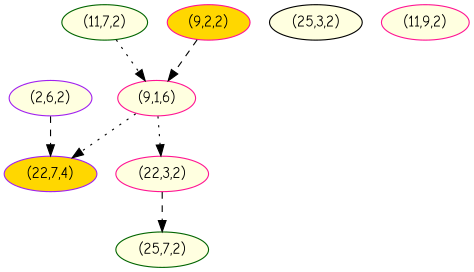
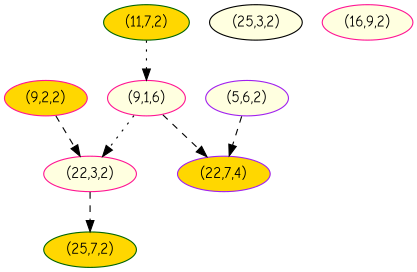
node "(11,7,2)": fillcolor lightyellow -> gold
node "(11,9,2)": label "(11,9,2)" -> "(16,9,2)"
edge "(9,2,2)" -> "(9,1,6)": now "(9,2,2)" -> "(22,3,2)"
node "(2,6,2)": label "(2,6,2)" -> "(5,6,2)"
edge "(9,1,6)" -> "(22,7,4)": style dotted -> dashed
node "(25,7,2)": fillcolor lightyellow -> gold
